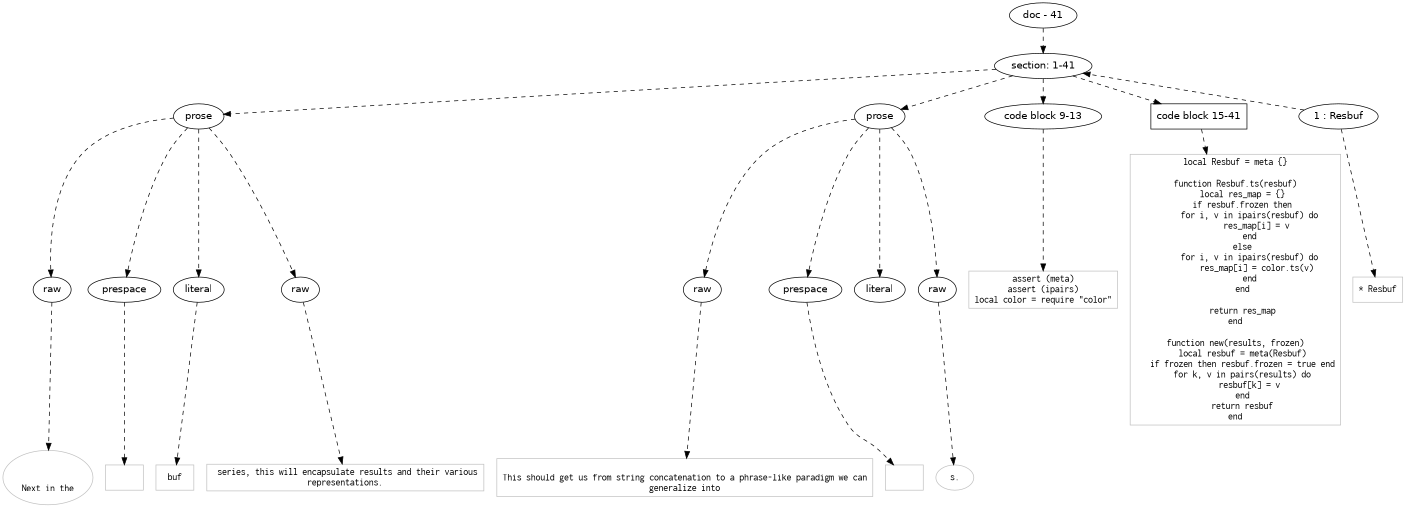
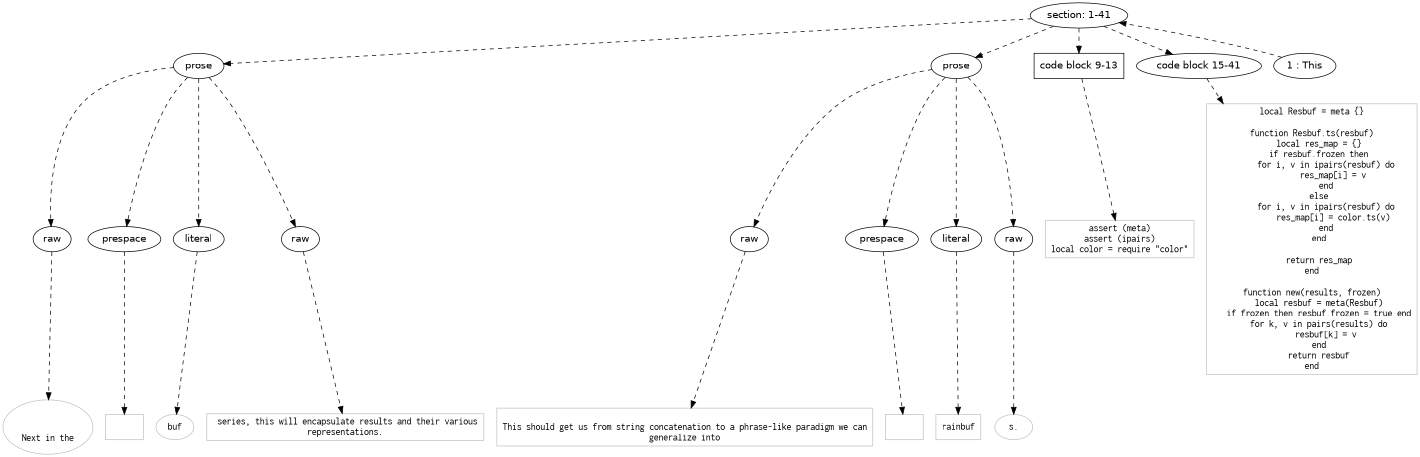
node "doc - 41": removed
node "code block 9-13": shape ellipse -> box
node "code block 15-41": shape box -> ellipse
node "1 : Resbuf": label "1 : Resbuf" -> "1 : This"
node "* Resbuf": removed
node "rainbuf": added
node "buf": shape box -> ellipse
